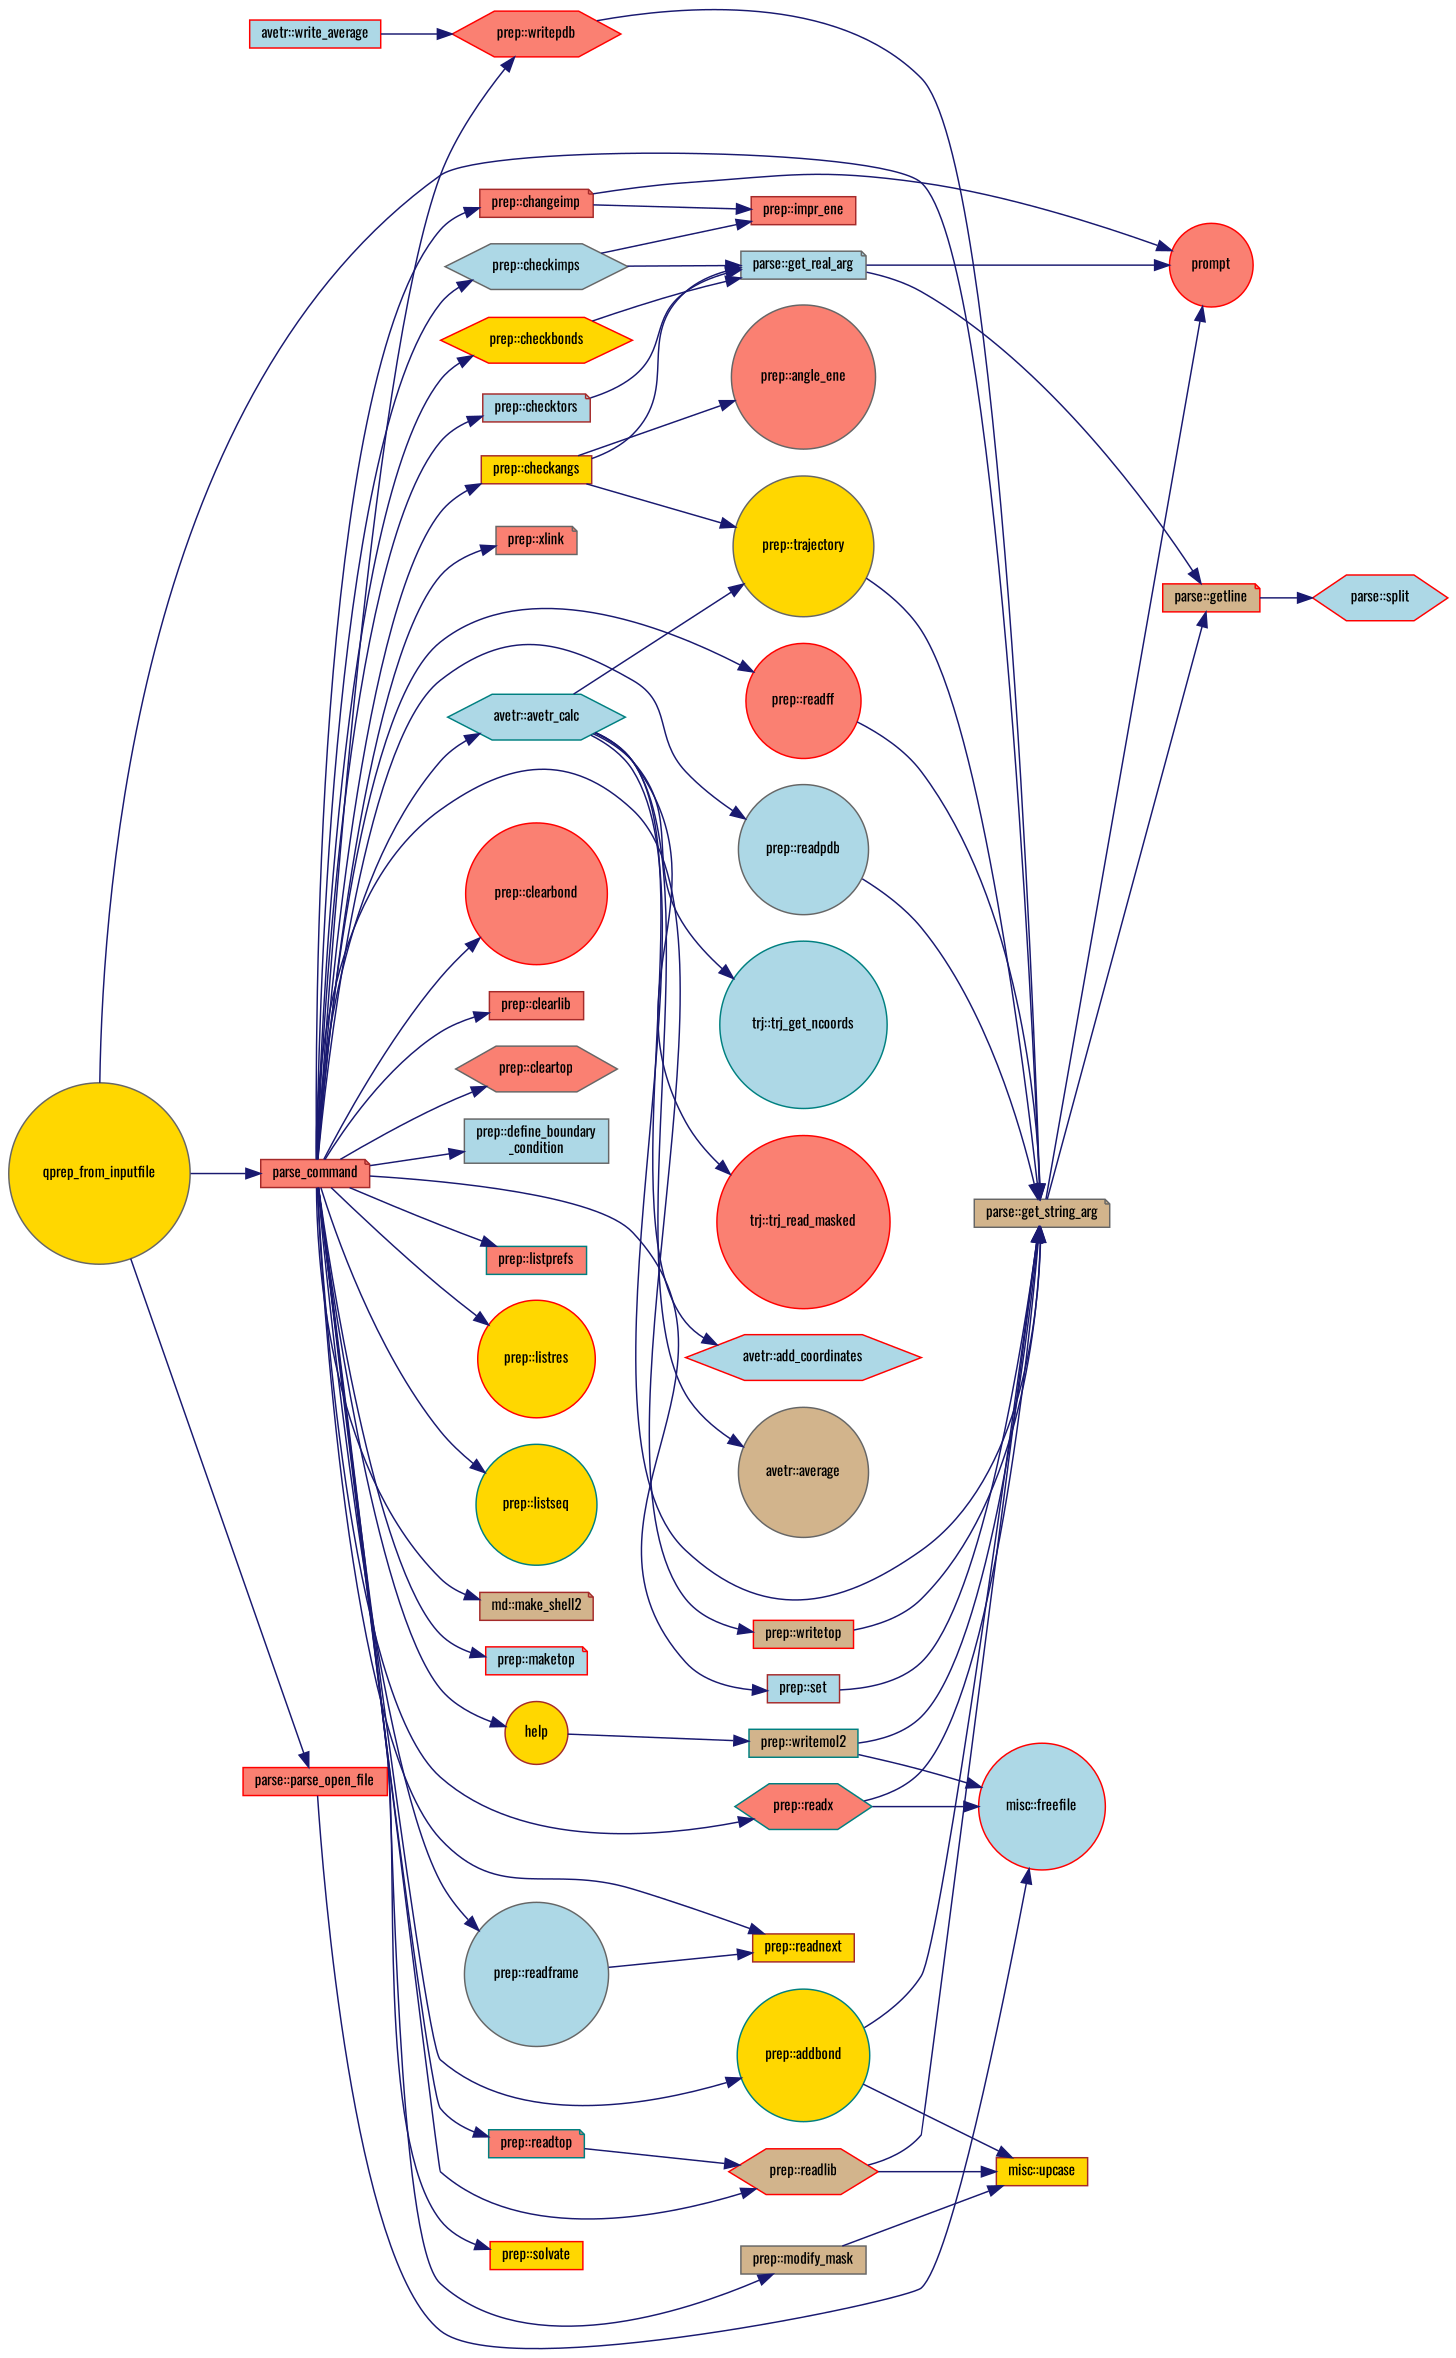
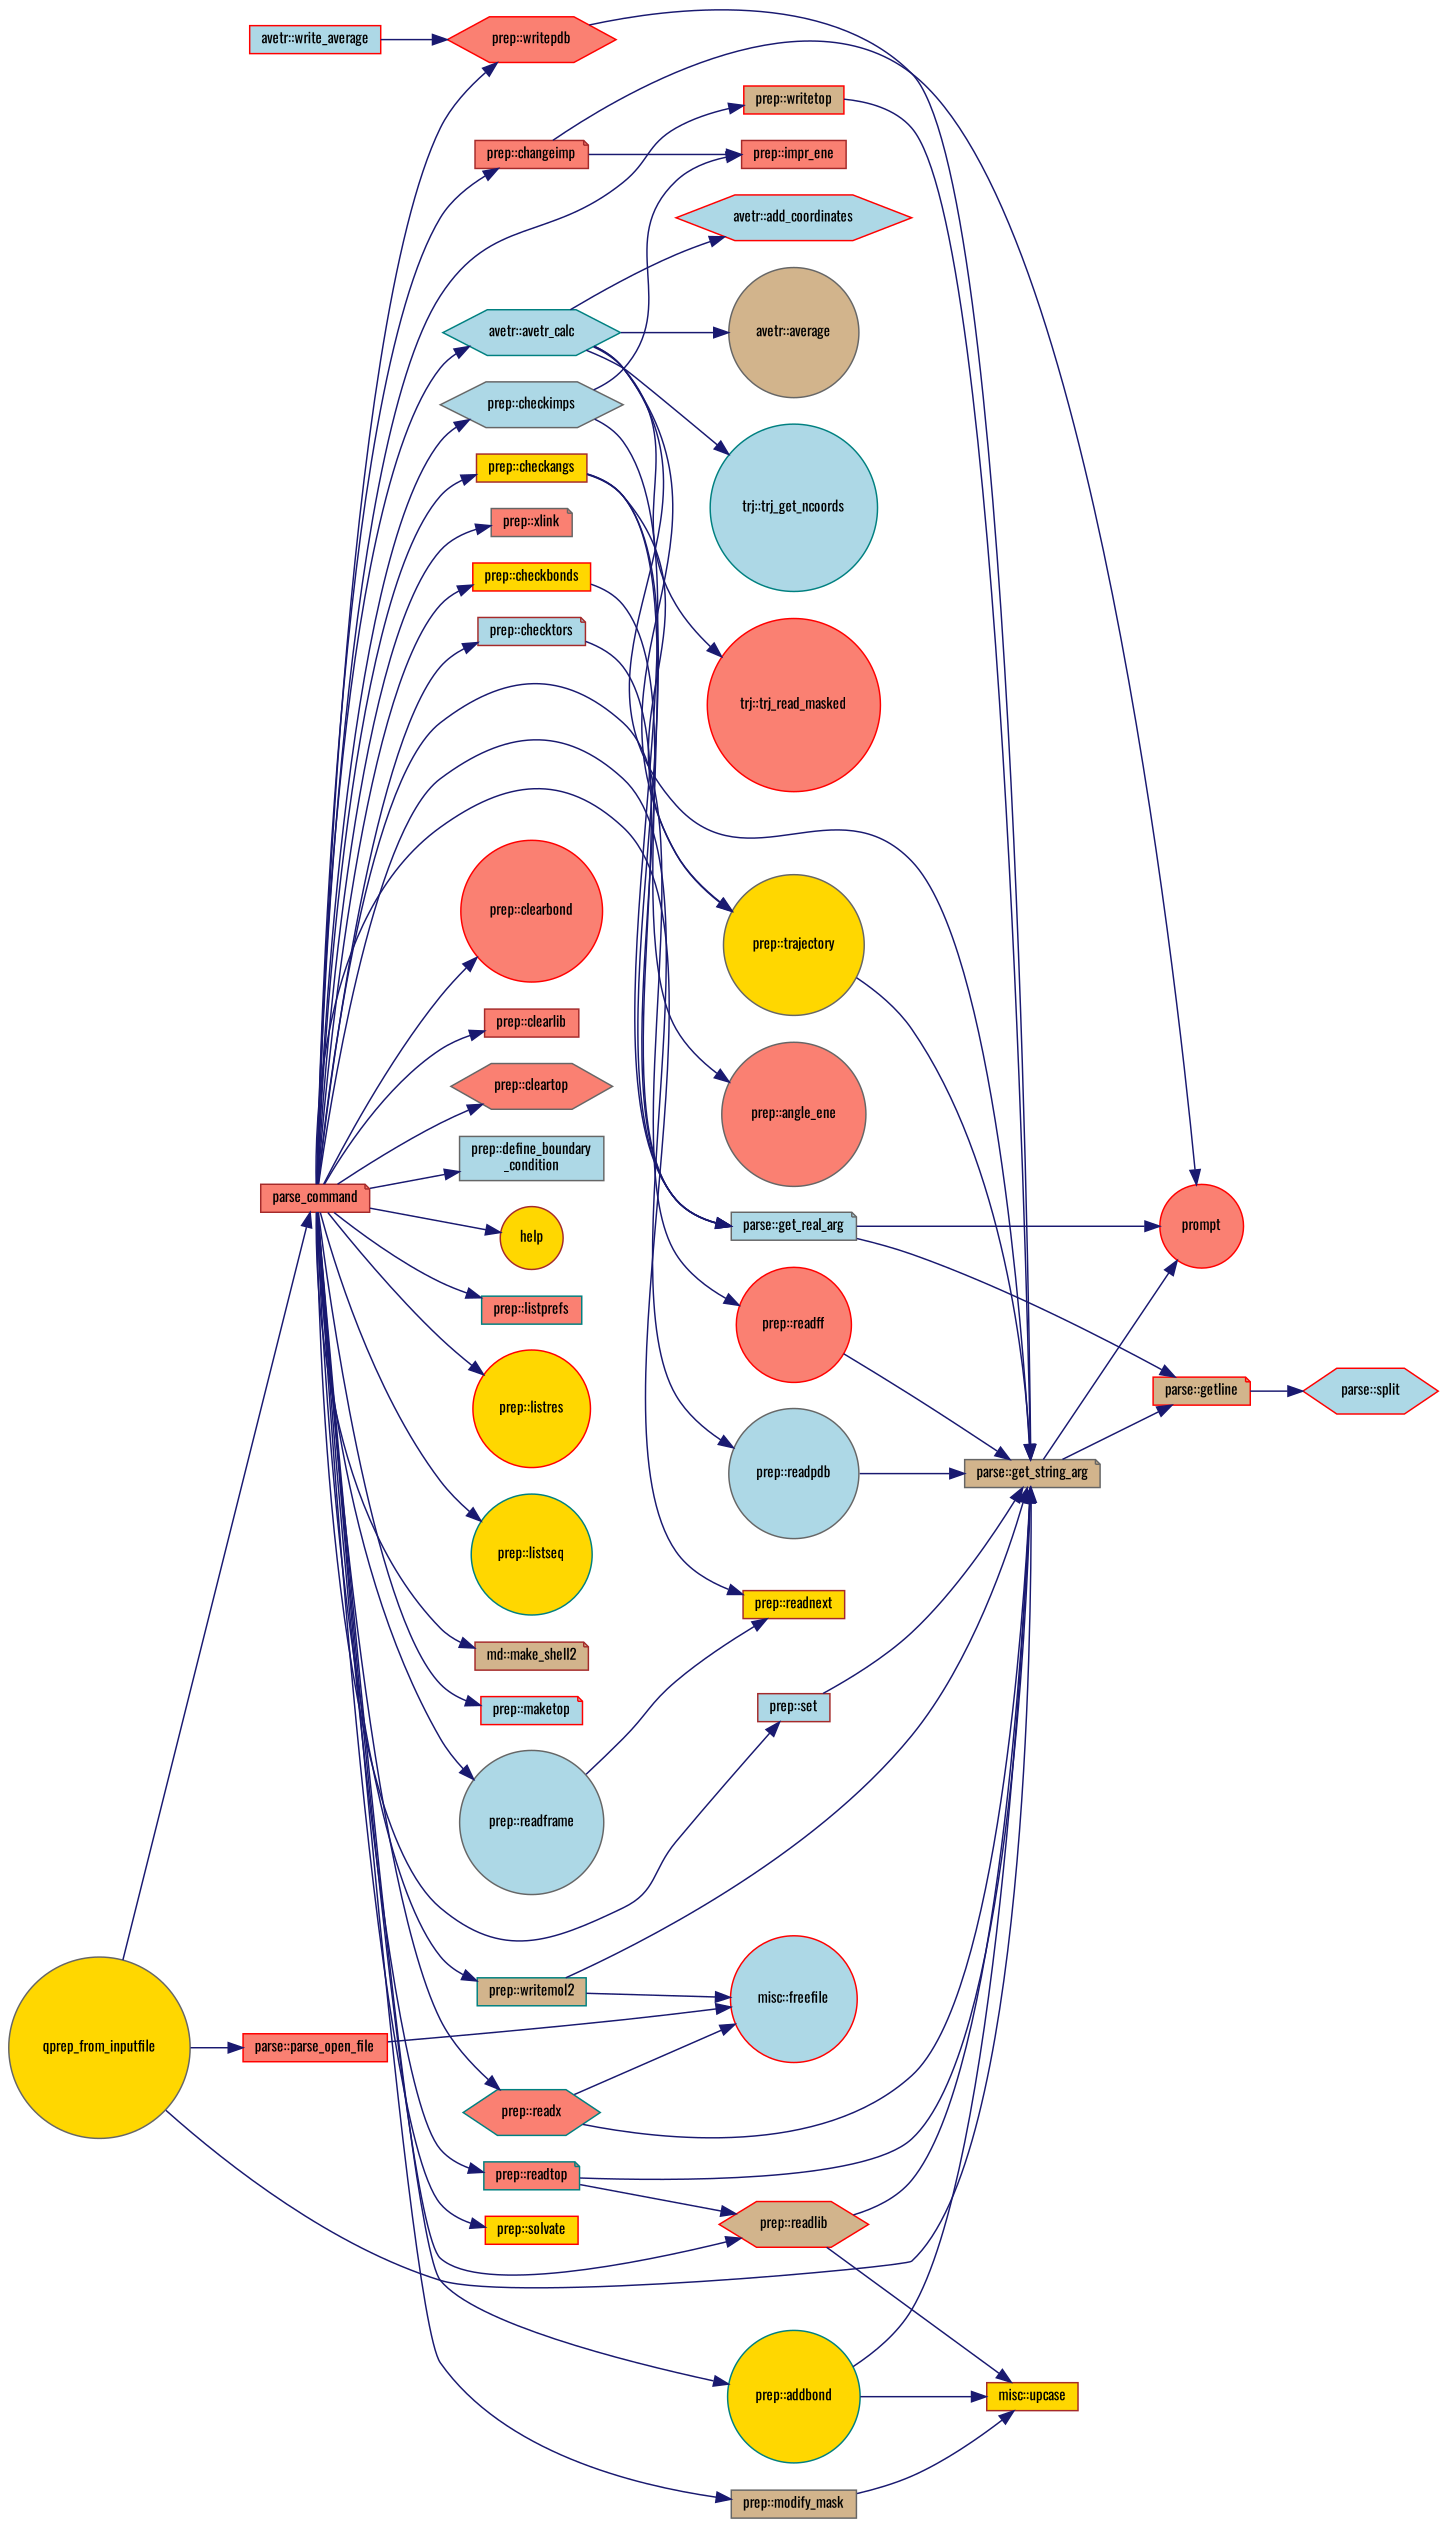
node "prep::checkbonds": shape hexagon -> box
edge "help" -> "prep::writemol2": now "parse_command" -> "prep::writemol2"
edge "prep::readtop" -> "parse::get_string_arg": added
